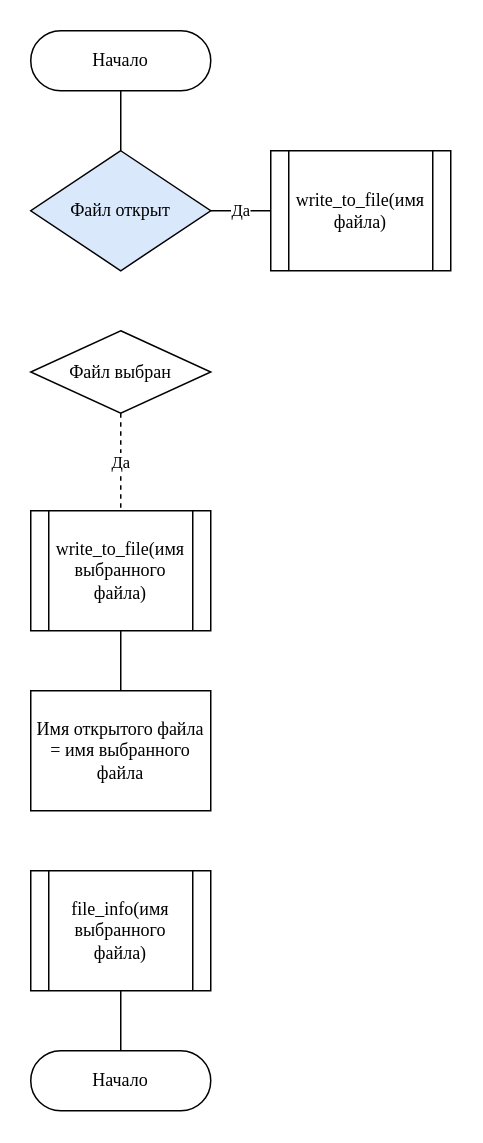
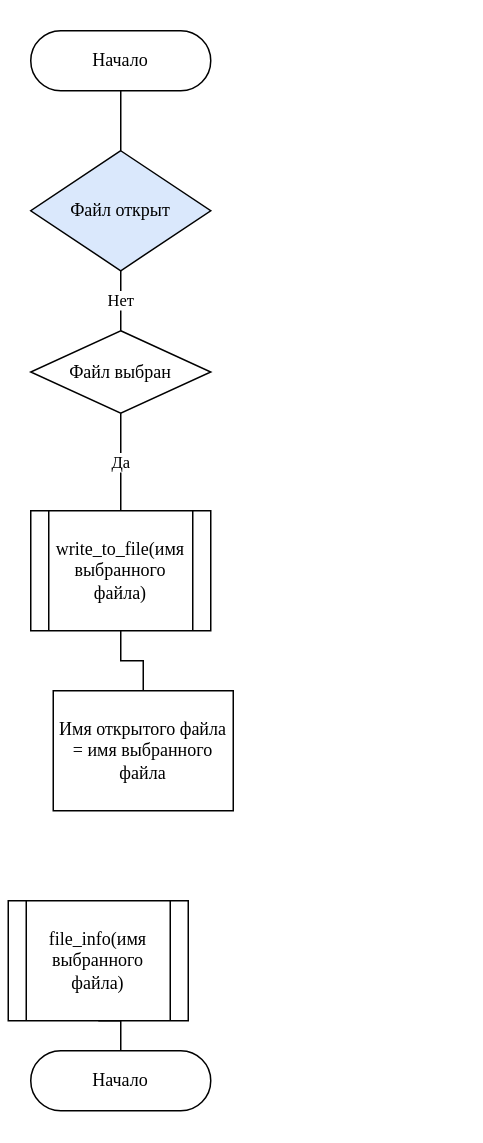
edge "Файл открыт" -- "write_to_file(имя файла)": removed, label "Да"
node "write_to_file(имя файла)": removed
edge "Файл открыт" -- "Файл выбран": added, label "Нет"
edge "Файл выбран" -- "write_to_file(имя выбранного файла)": style dashed -> solid
node "Имя открытого файла = имя выбранного файла": moved (121, 751) -> (143, 751)
node "file_info(имя выбранного файла)": moved (121, 931) -> (98, 961)
